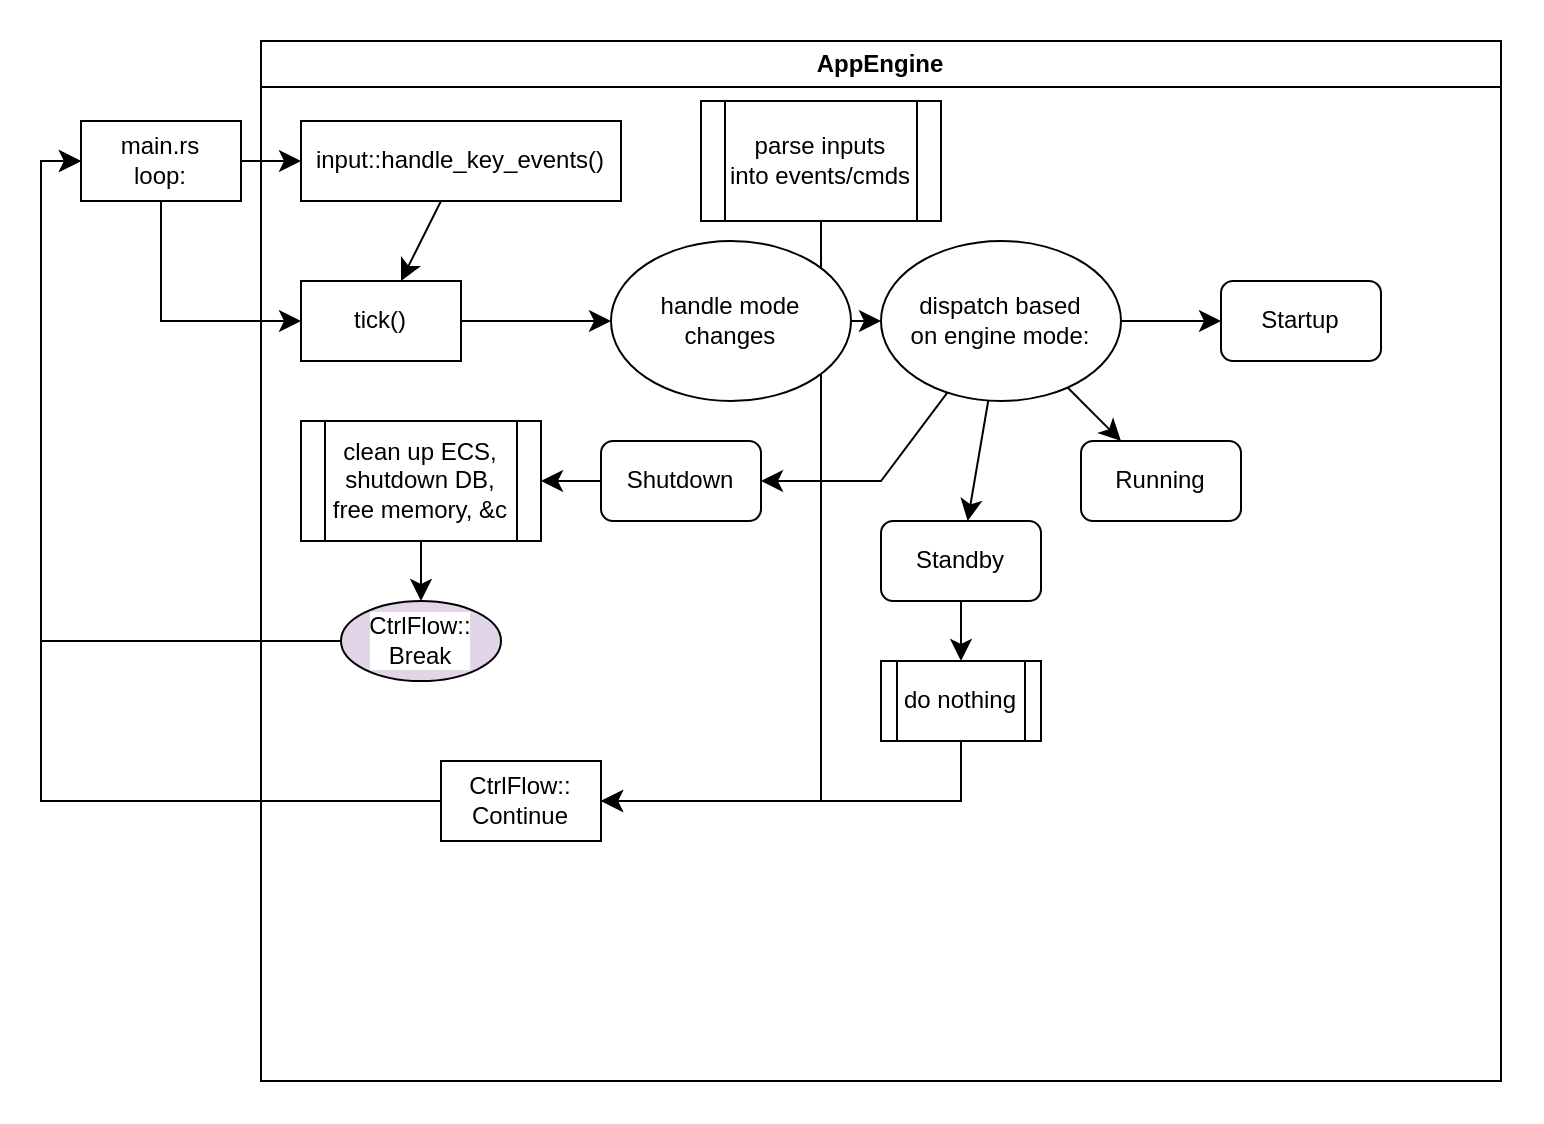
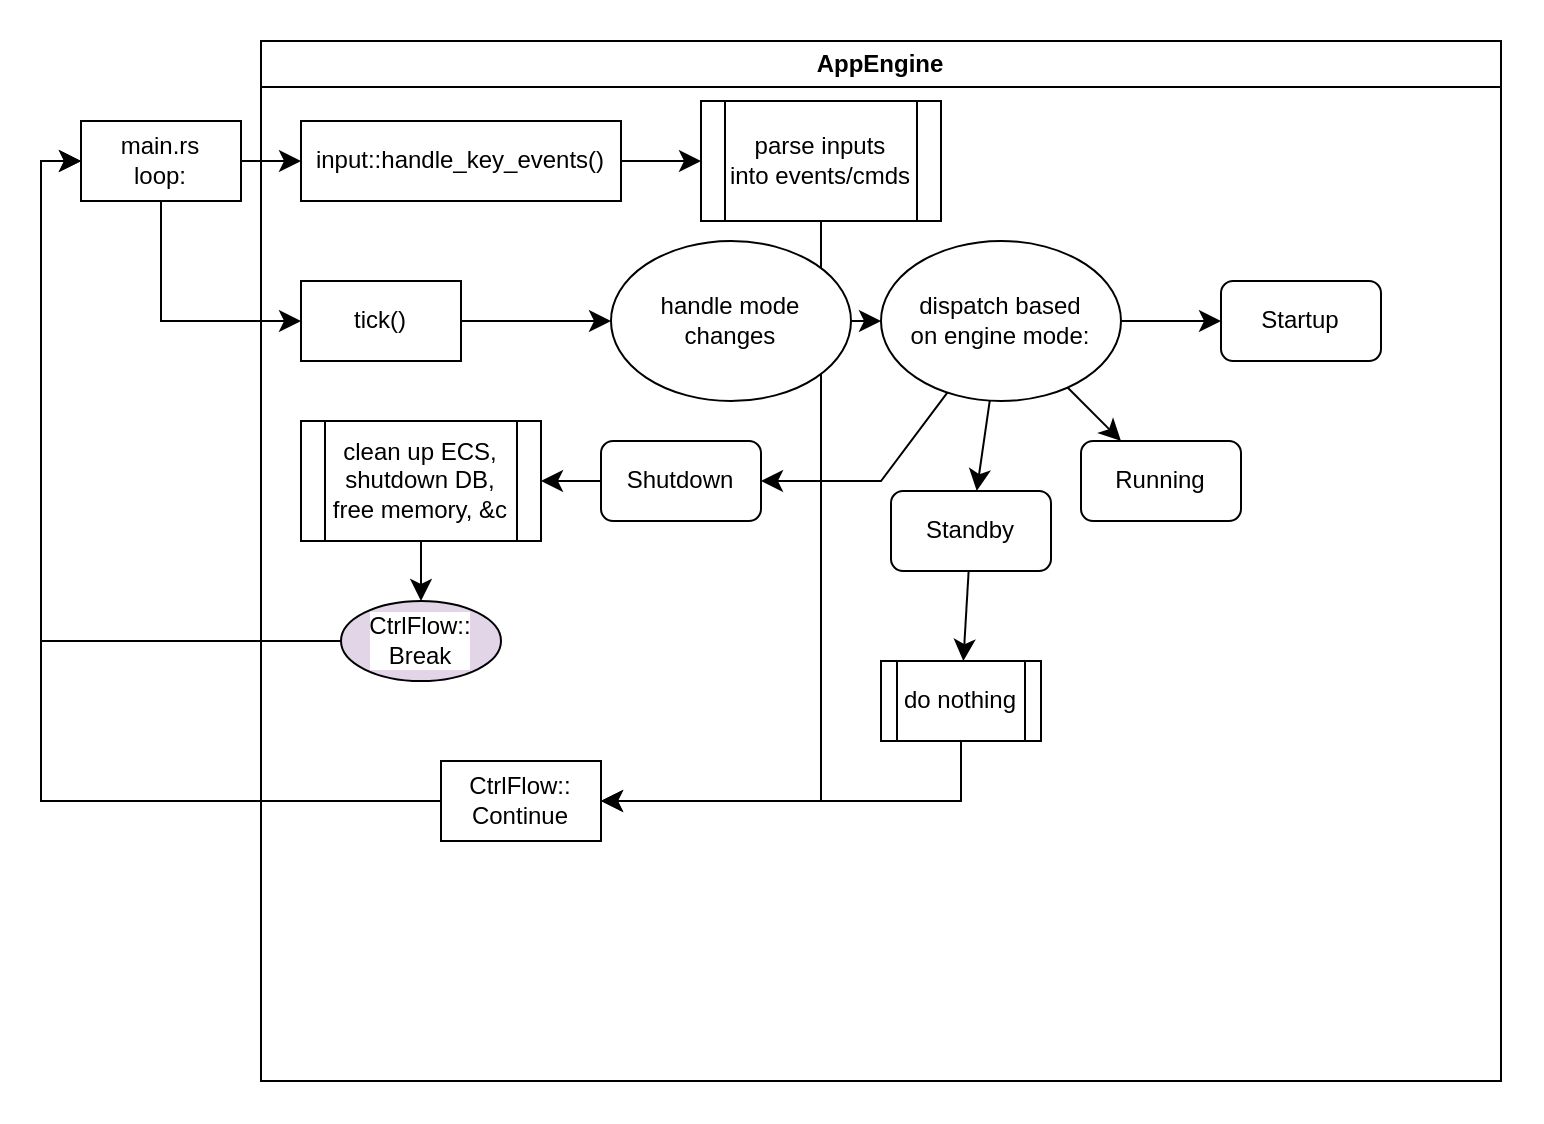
edge "input::handle_key_events()" -> "tick()": now "input::handle_key_events()" -> "parse inputs into events/cmds"
node "Standby": moved (961, 561) -> (971, 531)
